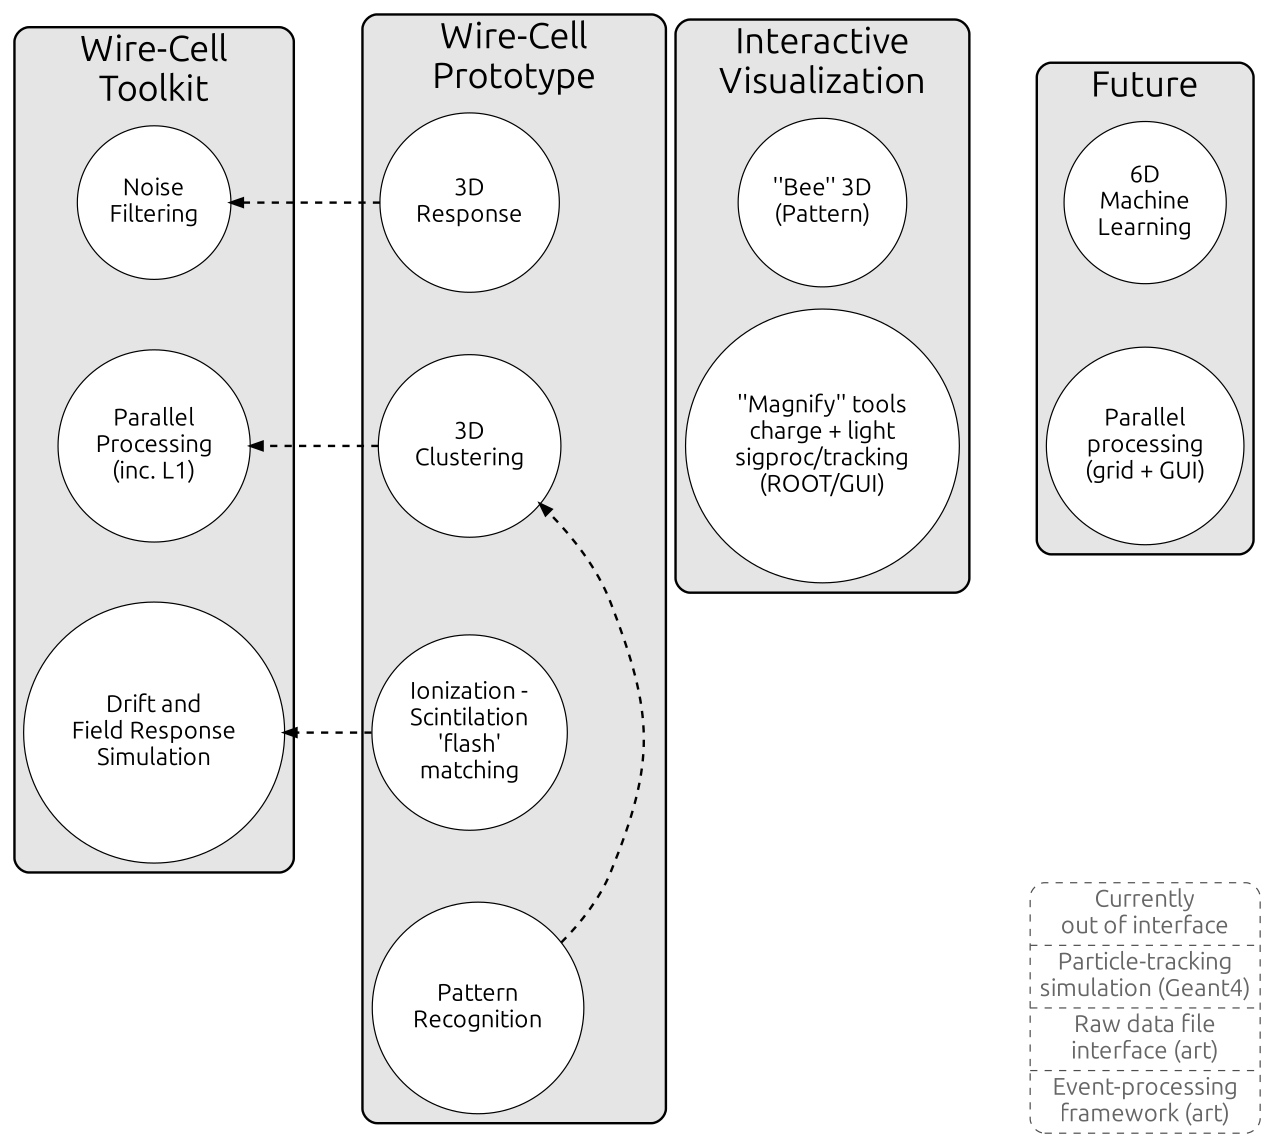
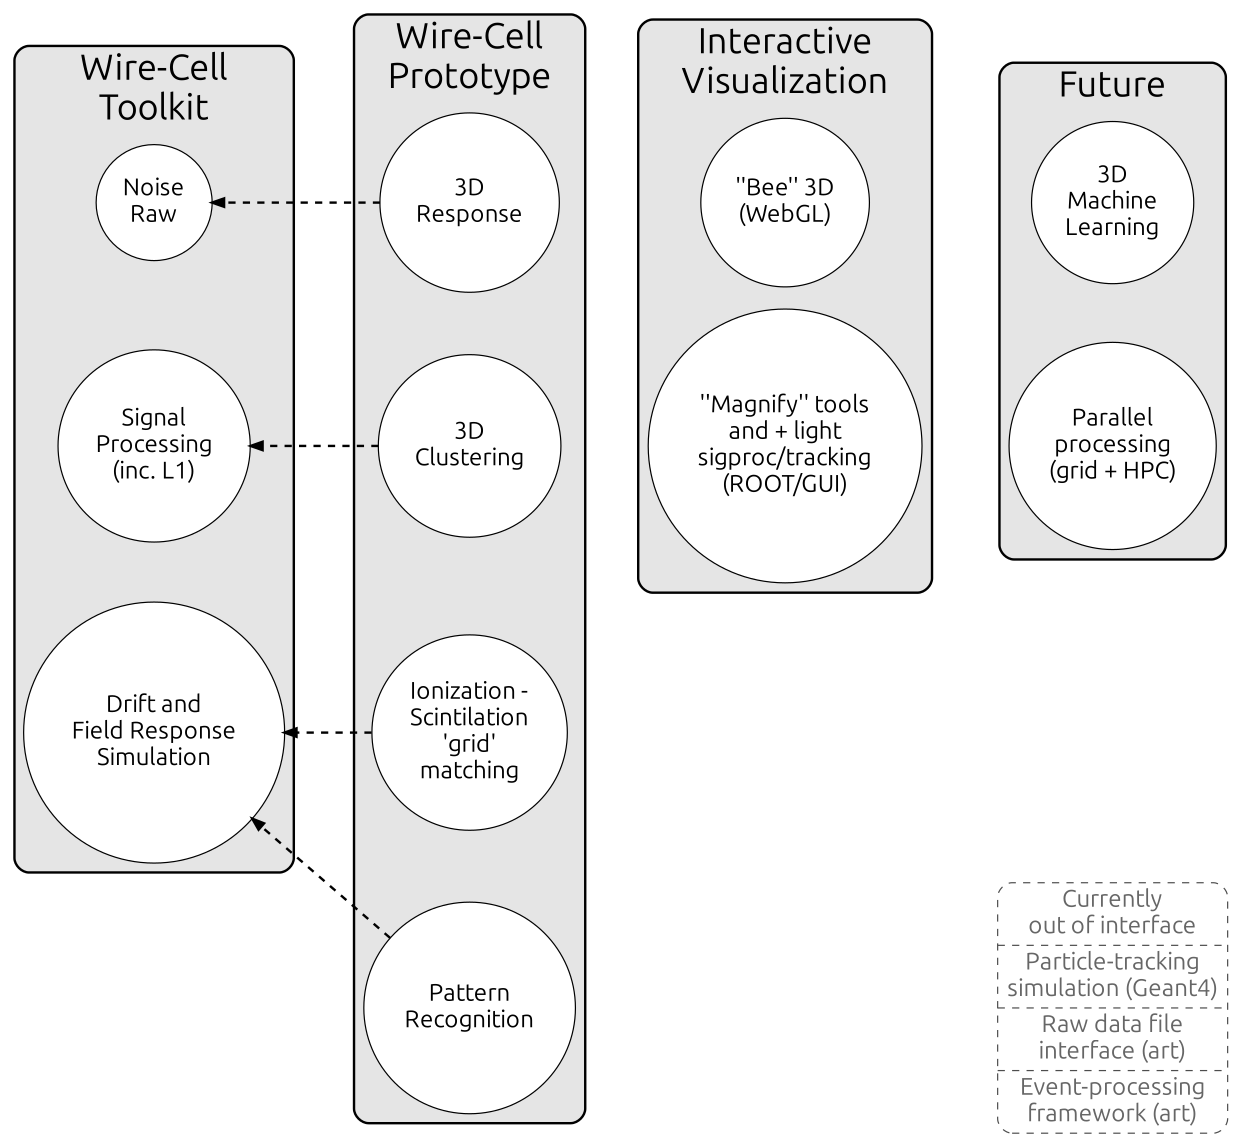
node "Noise Filtering": label "Noise Filtering" -> "Noise Raw"
node "''Bee'' 3D (Pattern)": label "''Bee'' 3D (Pattern)" -> "''Bee'' 3D (WebGL)"
node "6D Machine Learning": label "6D Machine Learning" -> "3D Machine Learning"
node "Parallel Processing (inc. L1)": label "Parallel Processing (inc. L1)" -> "Signal Processing (inc. L1)"
node "''Magnify'' tools charge + light sigproc/tracking (ROOT/GUI)": label "''Magnify'' tools charge + light sigproc/tracking (ROOT/GUI)" -> "''Magnify'' tools and + light sigproc/tracking (ROOT/GUI)"
node "Parallel processing (grid + GUI)": label "Parallel processing (grid + GUI)" -> "Parallel processing (grid + HPC)"
edge "Pattern Recognition" -> "3D Clustering": now "Pattern Recognition" -> "Drift and Field Response Simulation"
node "Ionization - Scintilation 'flash' matching": label "Ionization - Scintilation 'flash' matching" -> "Ionization - Scintilation 'grid' matching"
